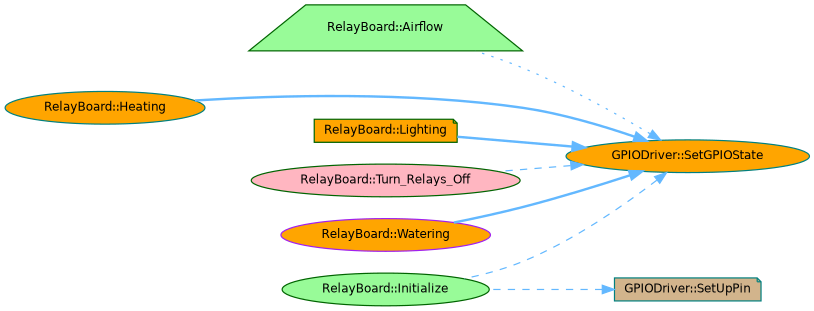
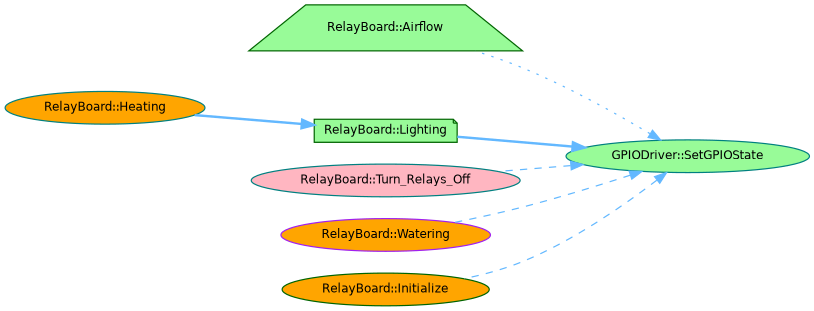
edge "RelayBoard::Heating" -> "GPIODriver::SetGPIOState": now "RelayBoard::Heating" -> "RelayBoard::Lighting"
node "RelayBoard::Lighting": fillcolor orange -> palegreen
node "GPIODriver::SetGPIOState": fillcolor orange -> palegreen
node "RelayBoard::Turn_Relays_Off": color darkgreen -> teal
edge "RelayBoard::Watering" -> "GPIODriver::SetGPIOState": style bold -> dashed
node "RelayBoard::Initialize": fillcolor palegreen -> orange
node "GPIODriver::SetUpPin": removed
